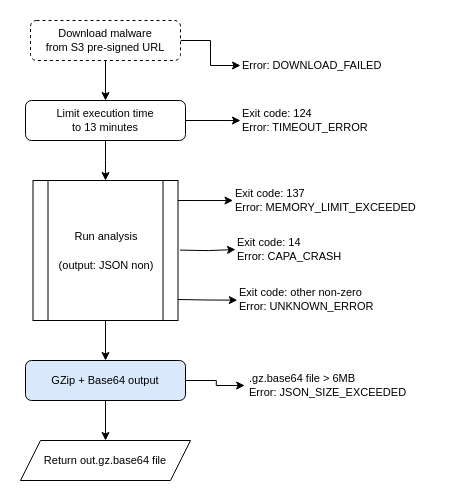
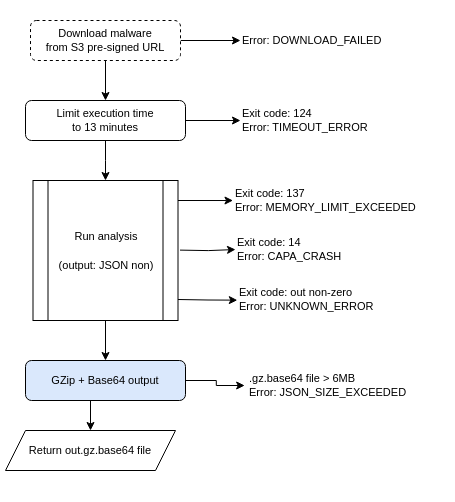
node "Error: DOWNLOAD_FAILED": moved (321, 66) -> (321, 41)
node "Exit code: other non-zero Error: UNKNOWN_ERROR": label "Exit code: other non-zero Error: UNKNOWN_ERROR" -> "Exit code: out non-zero Error: UNKNOWN_ERROR"
node "Return out.gz.base64 file": moved (106, 461) -> (91, 451)
